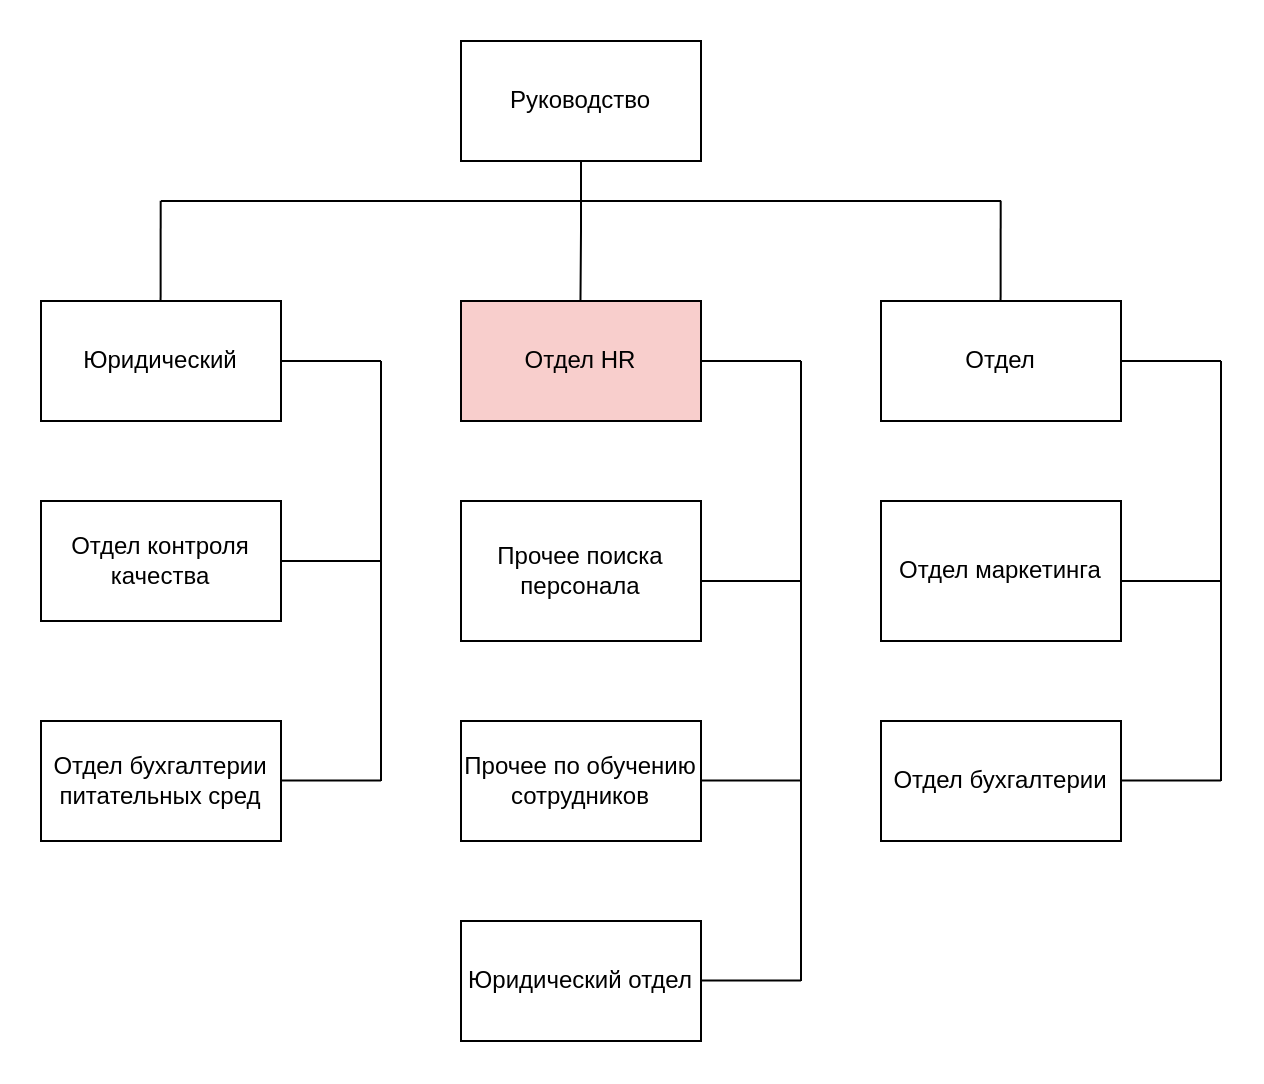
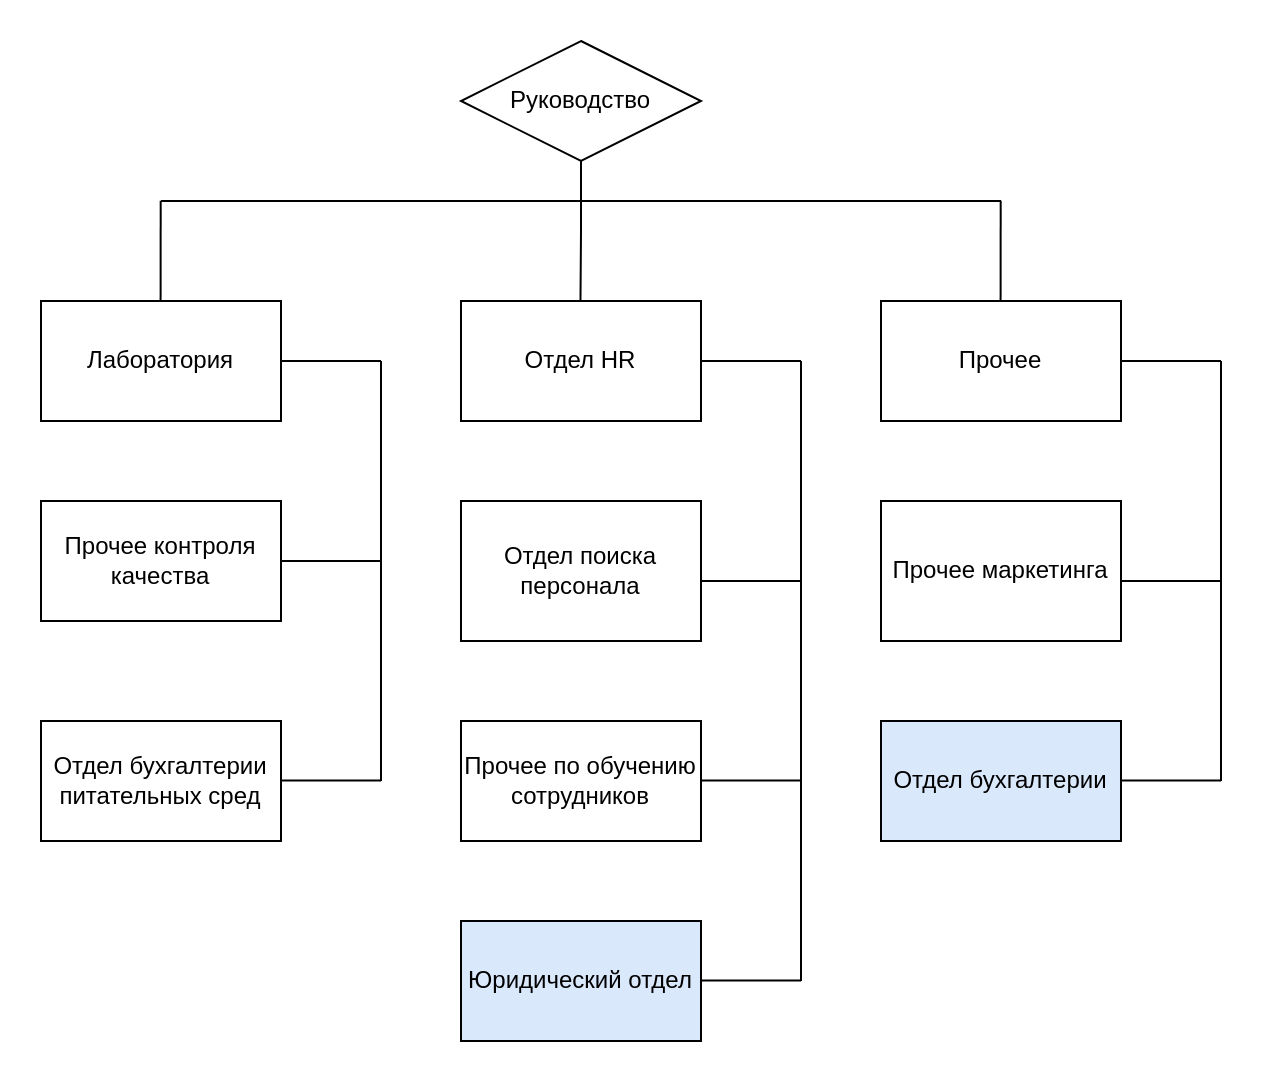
node "Руководство": shape rectangle -> diamond
node "Юридический": label "Юридический" -> "Лаборатория"
node "Отдел HR": fillcolor #f8cecc -> #ffffff
node "Отдел": label "Отдел" -> "Прочее"
node "Отдел контроля качества": label "Отдел контроля качества" -> "Прочее контроля качества"
node "Прочее поиска персонала": label "Прочее поиска персонала" -> "Отдел поиска персонала"
node "Отдел маркетинга": label "Отдел маркетинга" -> "Прочее маркетинга"
node "Отдел бухгалтерии": fillcolor #ffffff -> #dae8fc
node "Юридический отдел": fillcolor #ffffff -> #dae8fc
